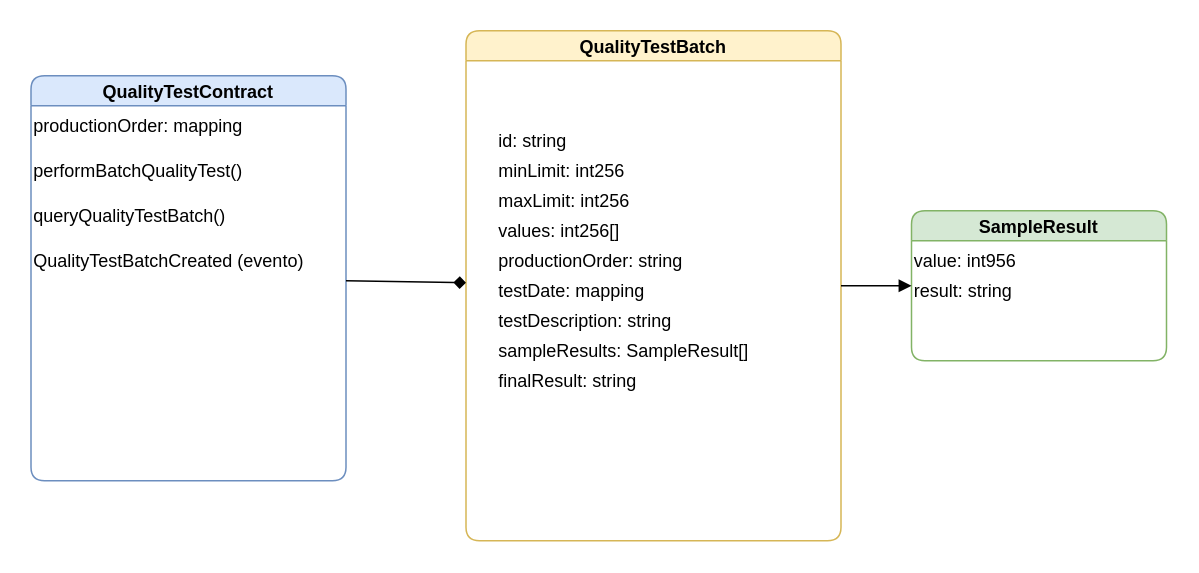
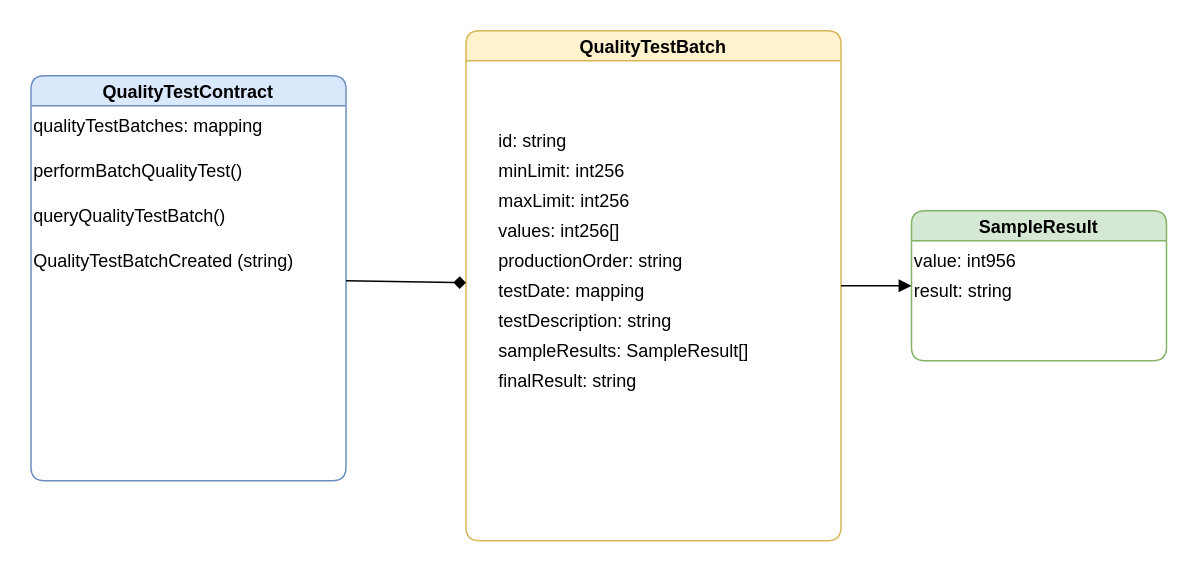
node "productionOrder: mapping": label "productionOrder: mapping" -> "qualityTestBatches: mapping"
node "QualityTestBatchCreated (evento)": label "QualityTestBatchCreated (evento)" -> "QualityTestBatchCreated (string)"
